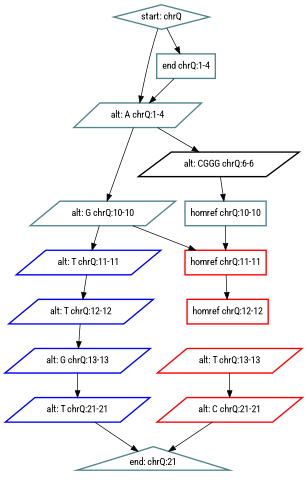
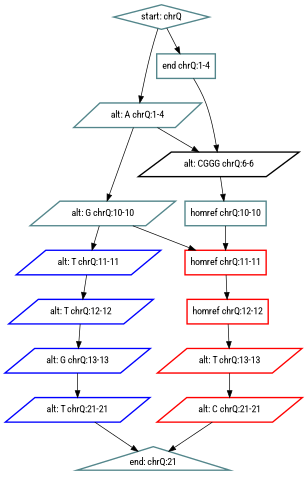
edge "end chrQ:1-4" -> "alt: A chrQ:1-4": now "end chrQ:1-4" -> "alt: CGGG chrQ:6-6"
edge "homref chrQ:12-12" -> "alt: T chrQ:13-13": added
